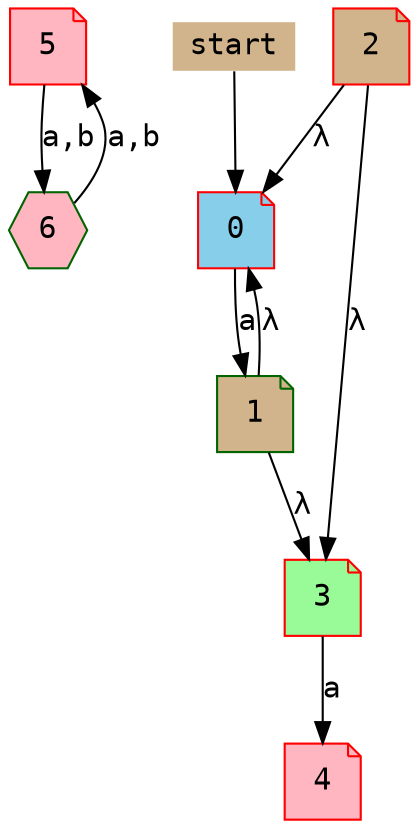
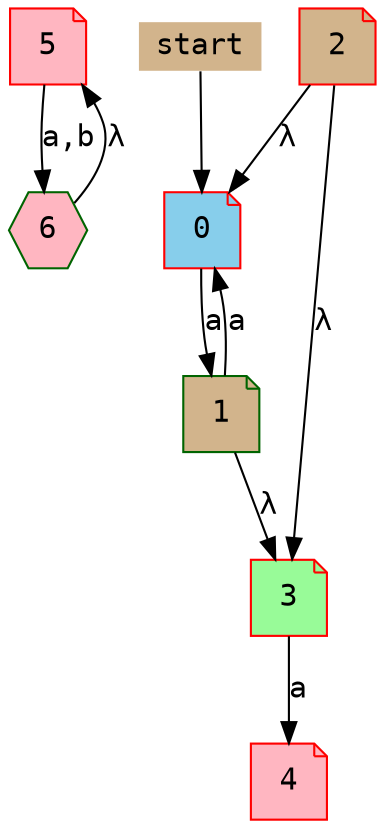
edge "6" -> "5": label "a,b" -> "λ"
edge "1" -> "0": label "λ" -> "a"
